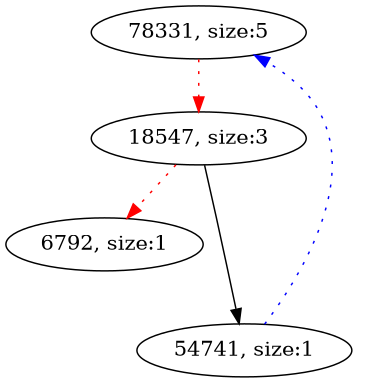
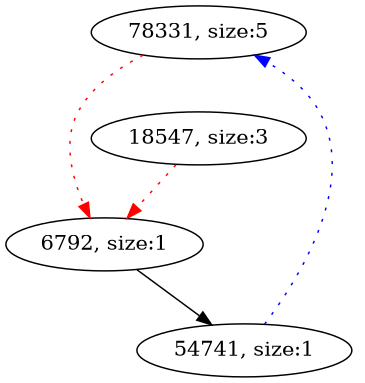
edge "78331, size:5" -> "18547, size:3": now "78331, size:5" -> "6792, size:1"
edge "18547, size:3" -> "54741, size:1": now "6792, size:1" -> "54741, size:1"
